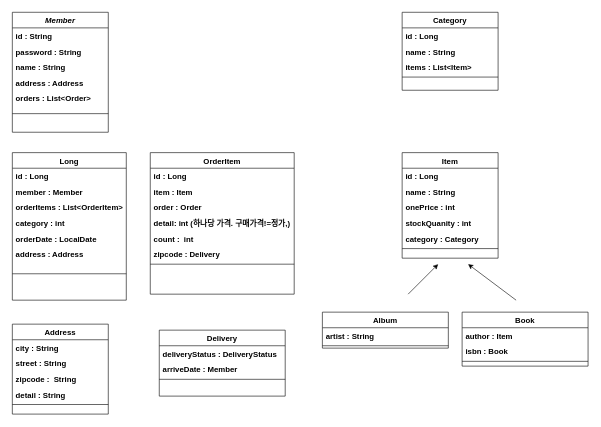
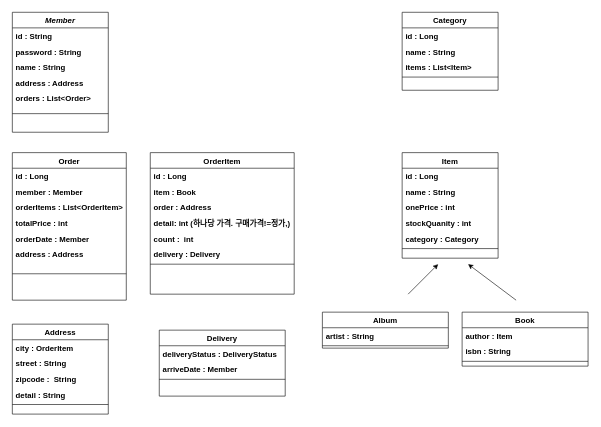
node "Long": label "Long" -> "Order"
node "item : Item": label "item : Item" -> "item : Book"
node "order : Order": label "order : Order" -> "order : Address"
node "category : int": label "category : int" -> "totalPrice : int"
node "orderDate : LocalDate": label "orderDate : LocalDate" -> "orderDate : Member"
node "zipcode : Delivery": label "zipcode : Delivery" -> "delivery : Delivery"
node "city : String": label "city : String" -> "city : OrderItem"
node "isbn : Book": label "isbn : Book" -> "isbn : String"
